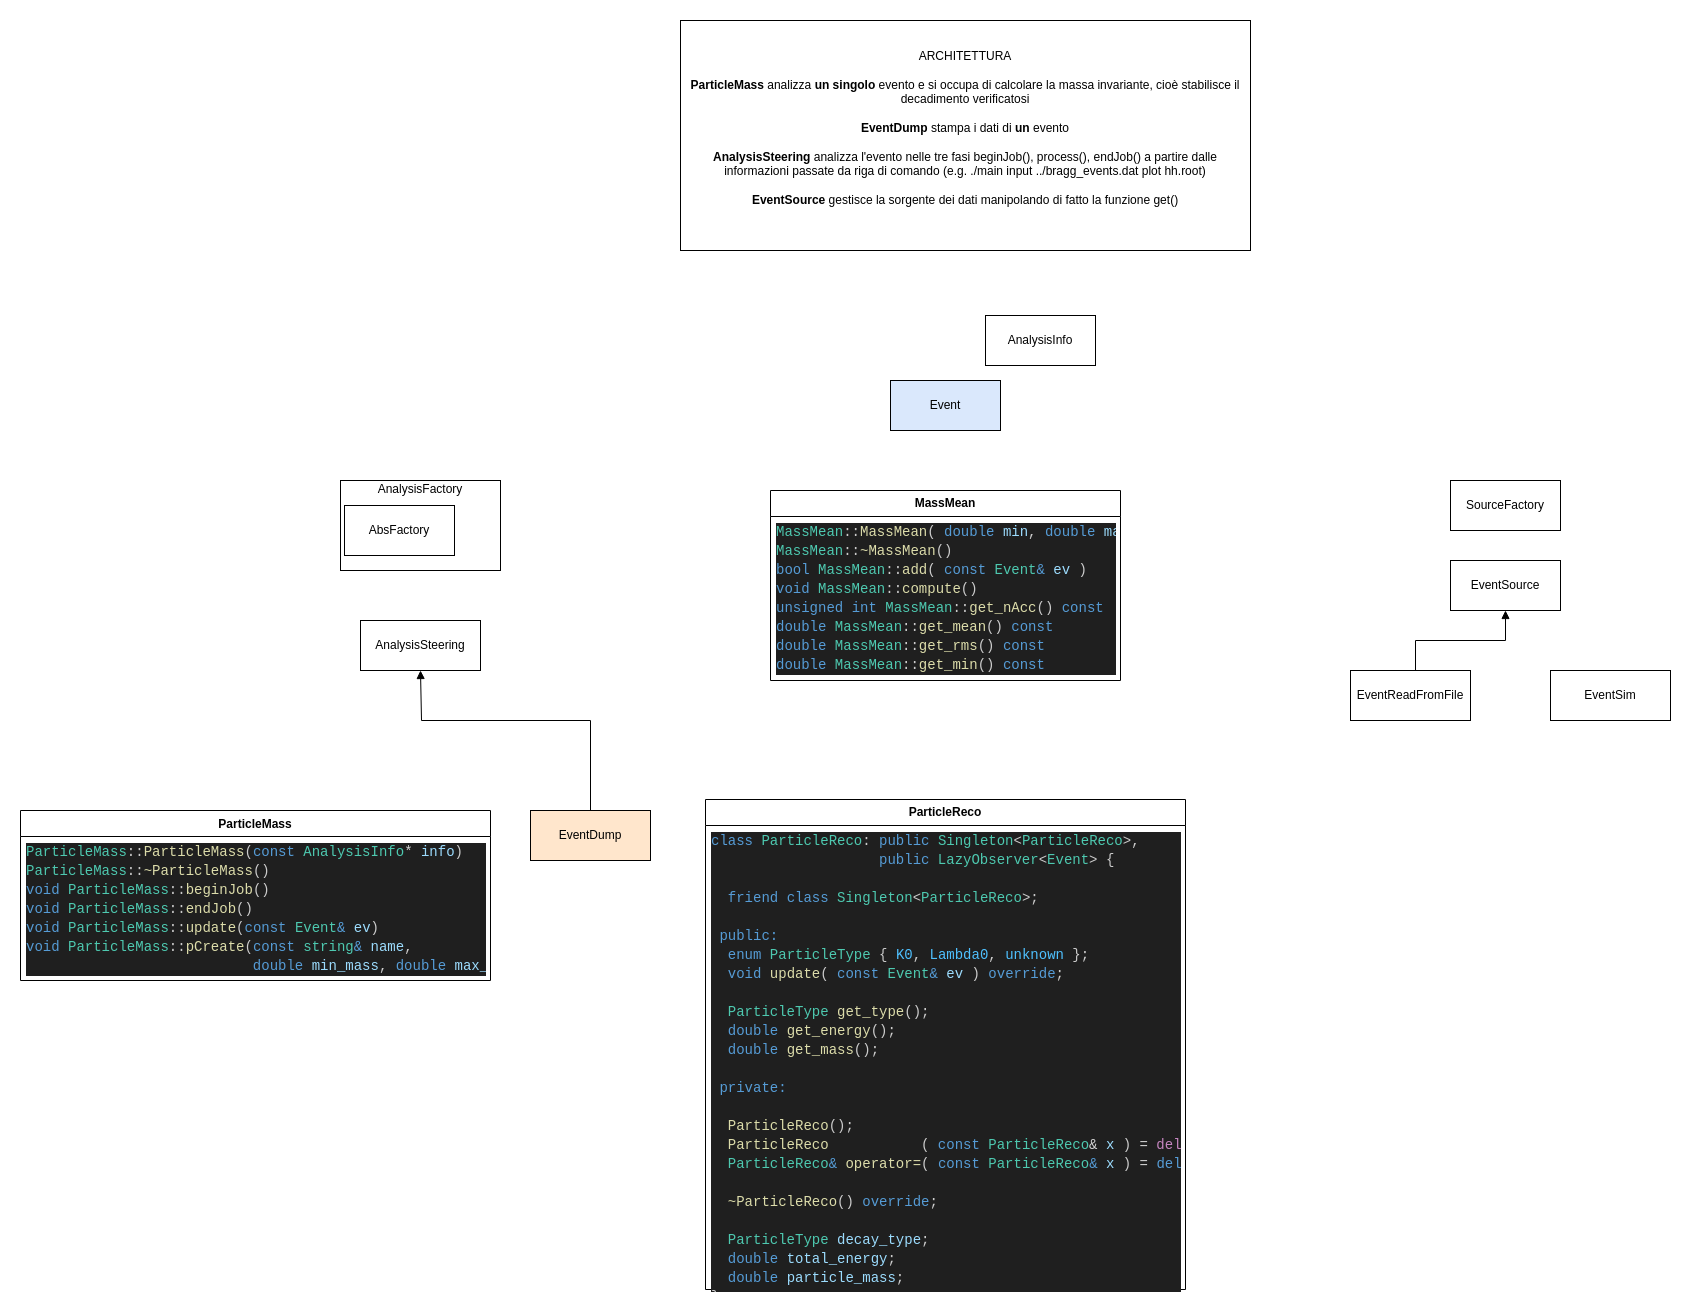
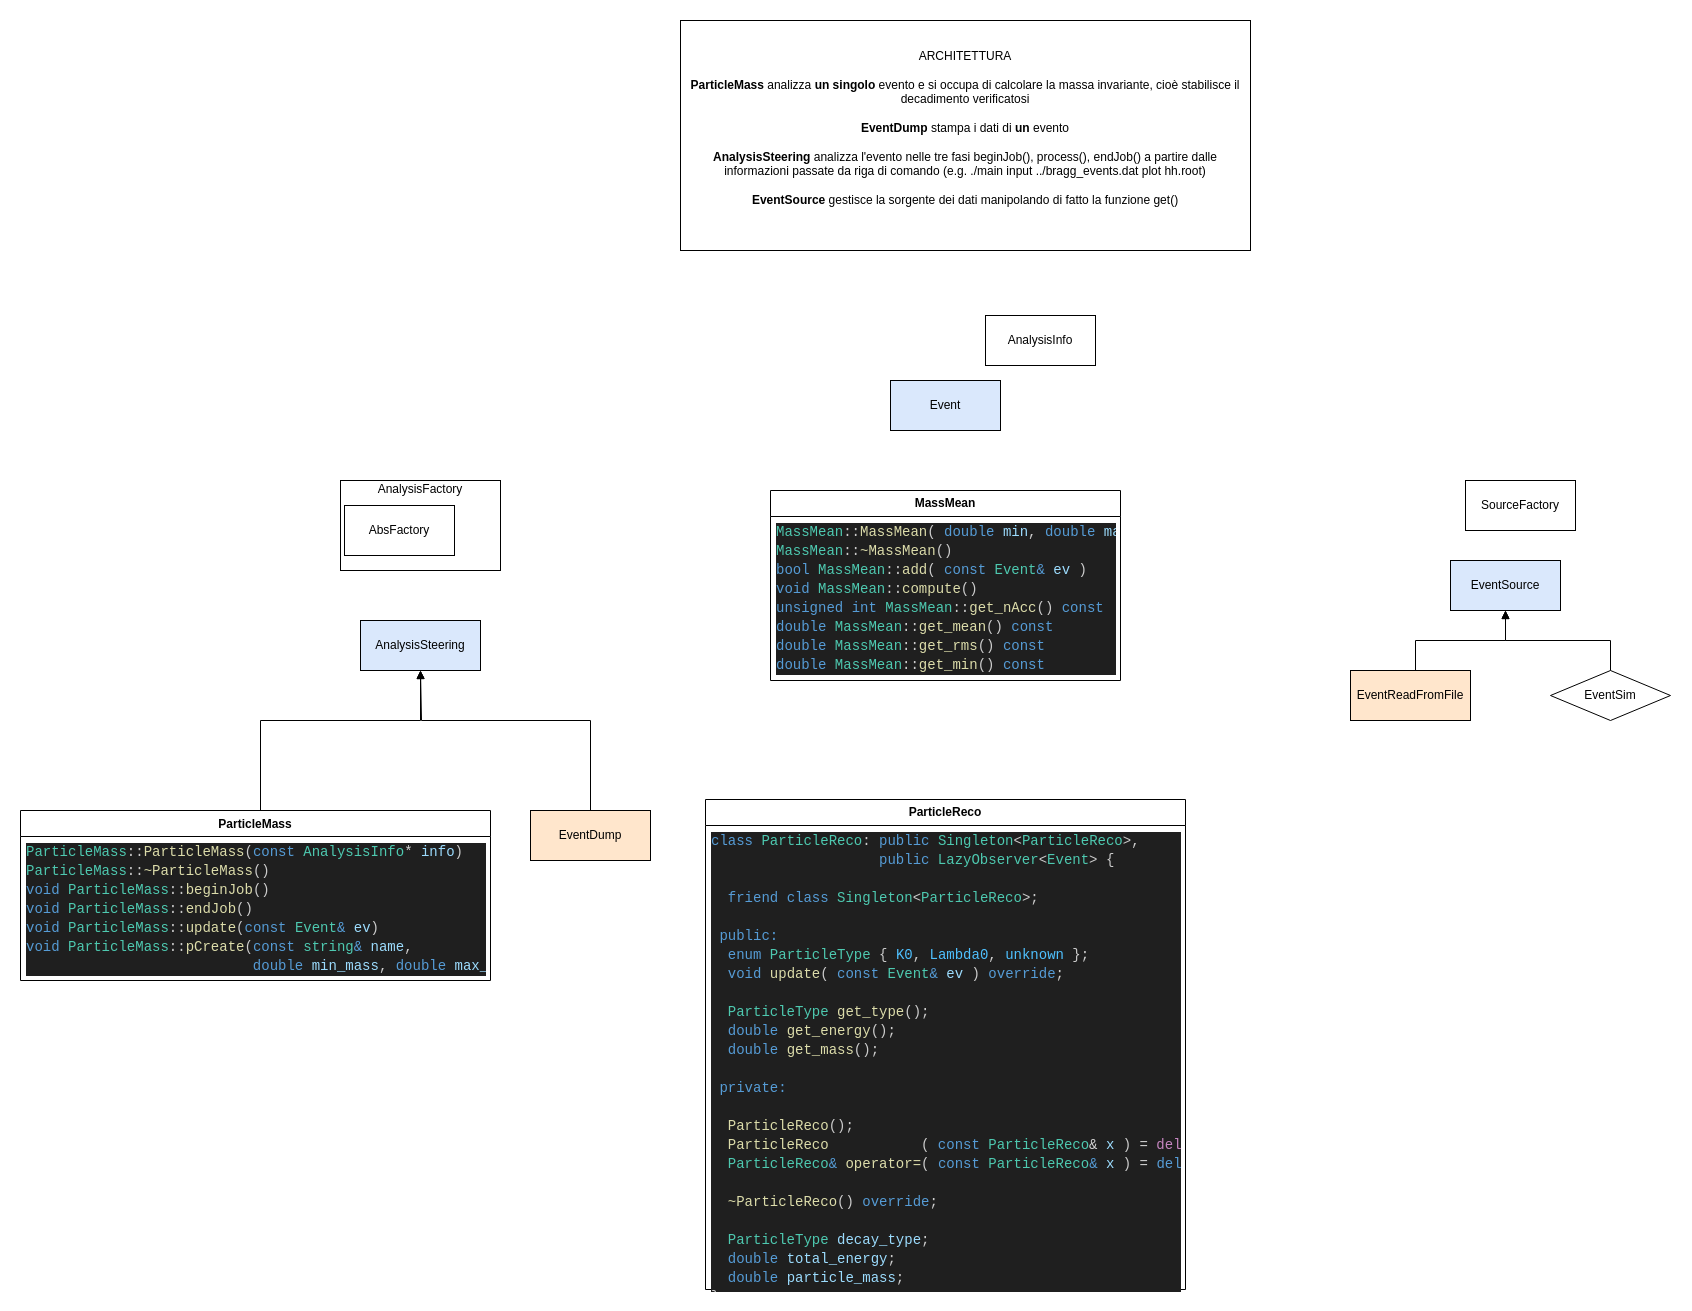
node "SourceFactory": moved (1506, 506) -> (1521, 506)
node "EventSource": fillcolor #ffffff -> #dae8fc
edge "EventSim" -> "EventSource": added
node "AnalysisSteering": fillcolor #ffffff -> #dae8fc
node "EventReadFromFile": fillcolor #ffffff -> #ffe6cc
node "EventSim": shape rectangle -> diamond
edge "ParticleMass" -> "AnalysisSteering": added
